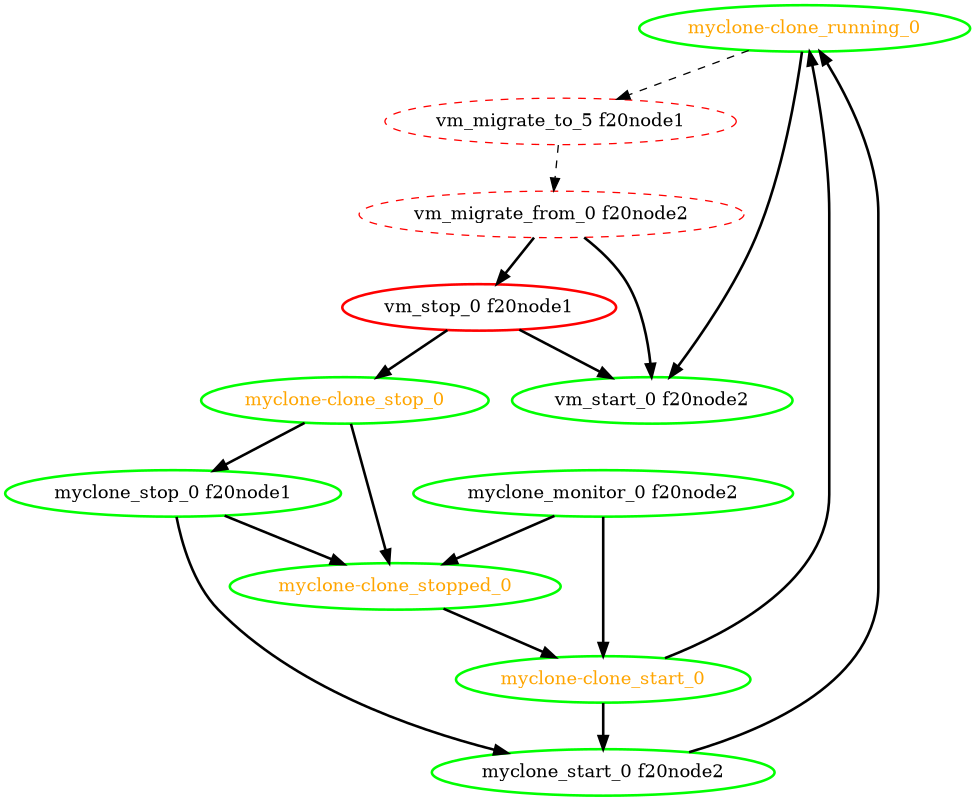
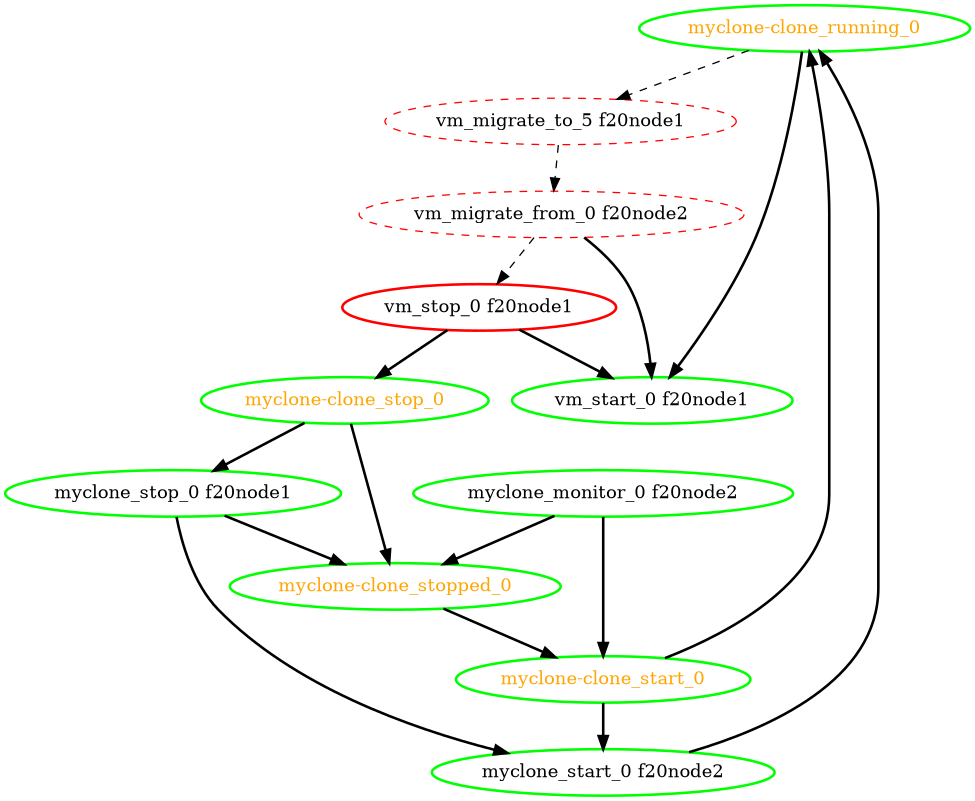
edge "vm_migrate_from_0 f20node2" -> "vm_stop_0 f20node1": style bold -> dashed
node "vm_start_0 f20node2": label "vm_start_0 f20node2" -> "vm_start_0 f20node1"
